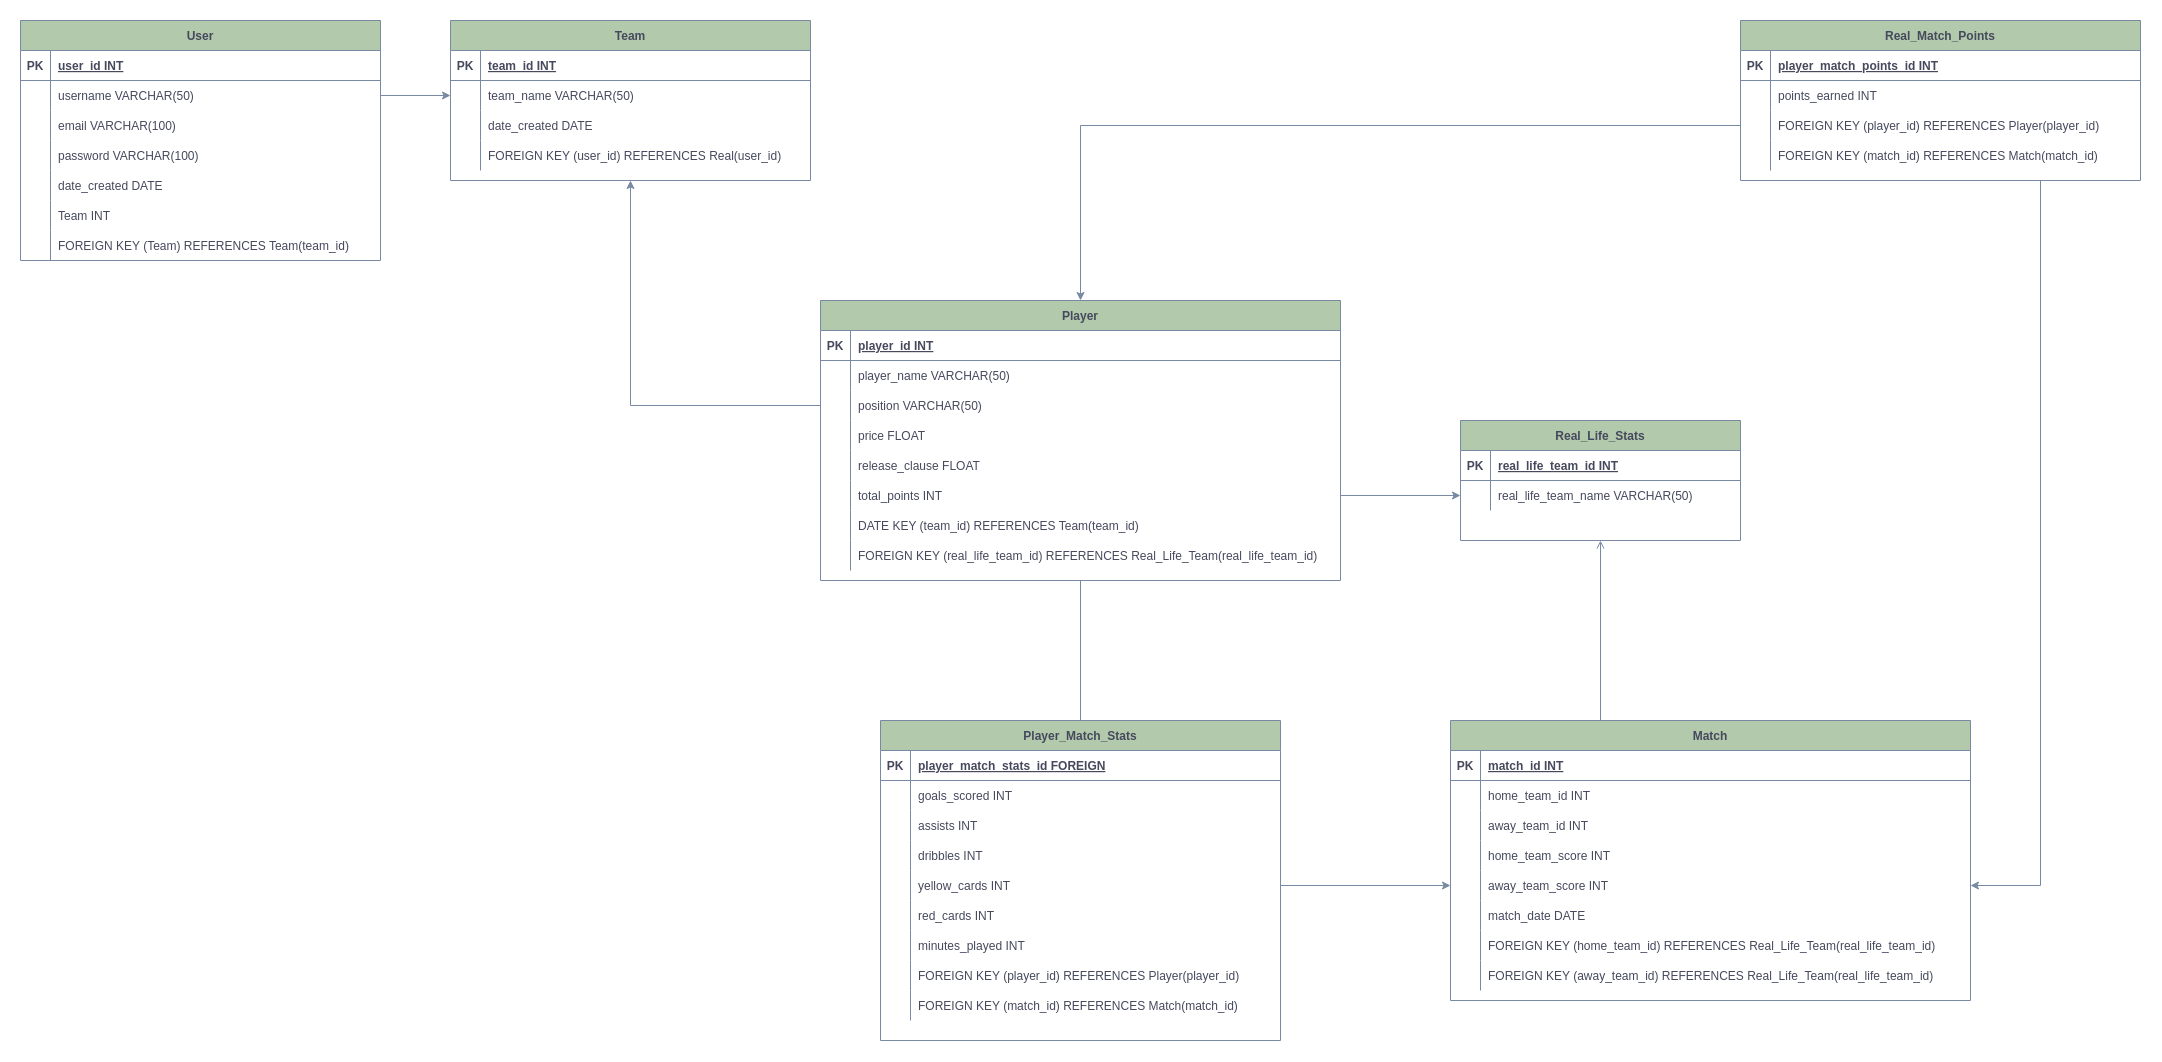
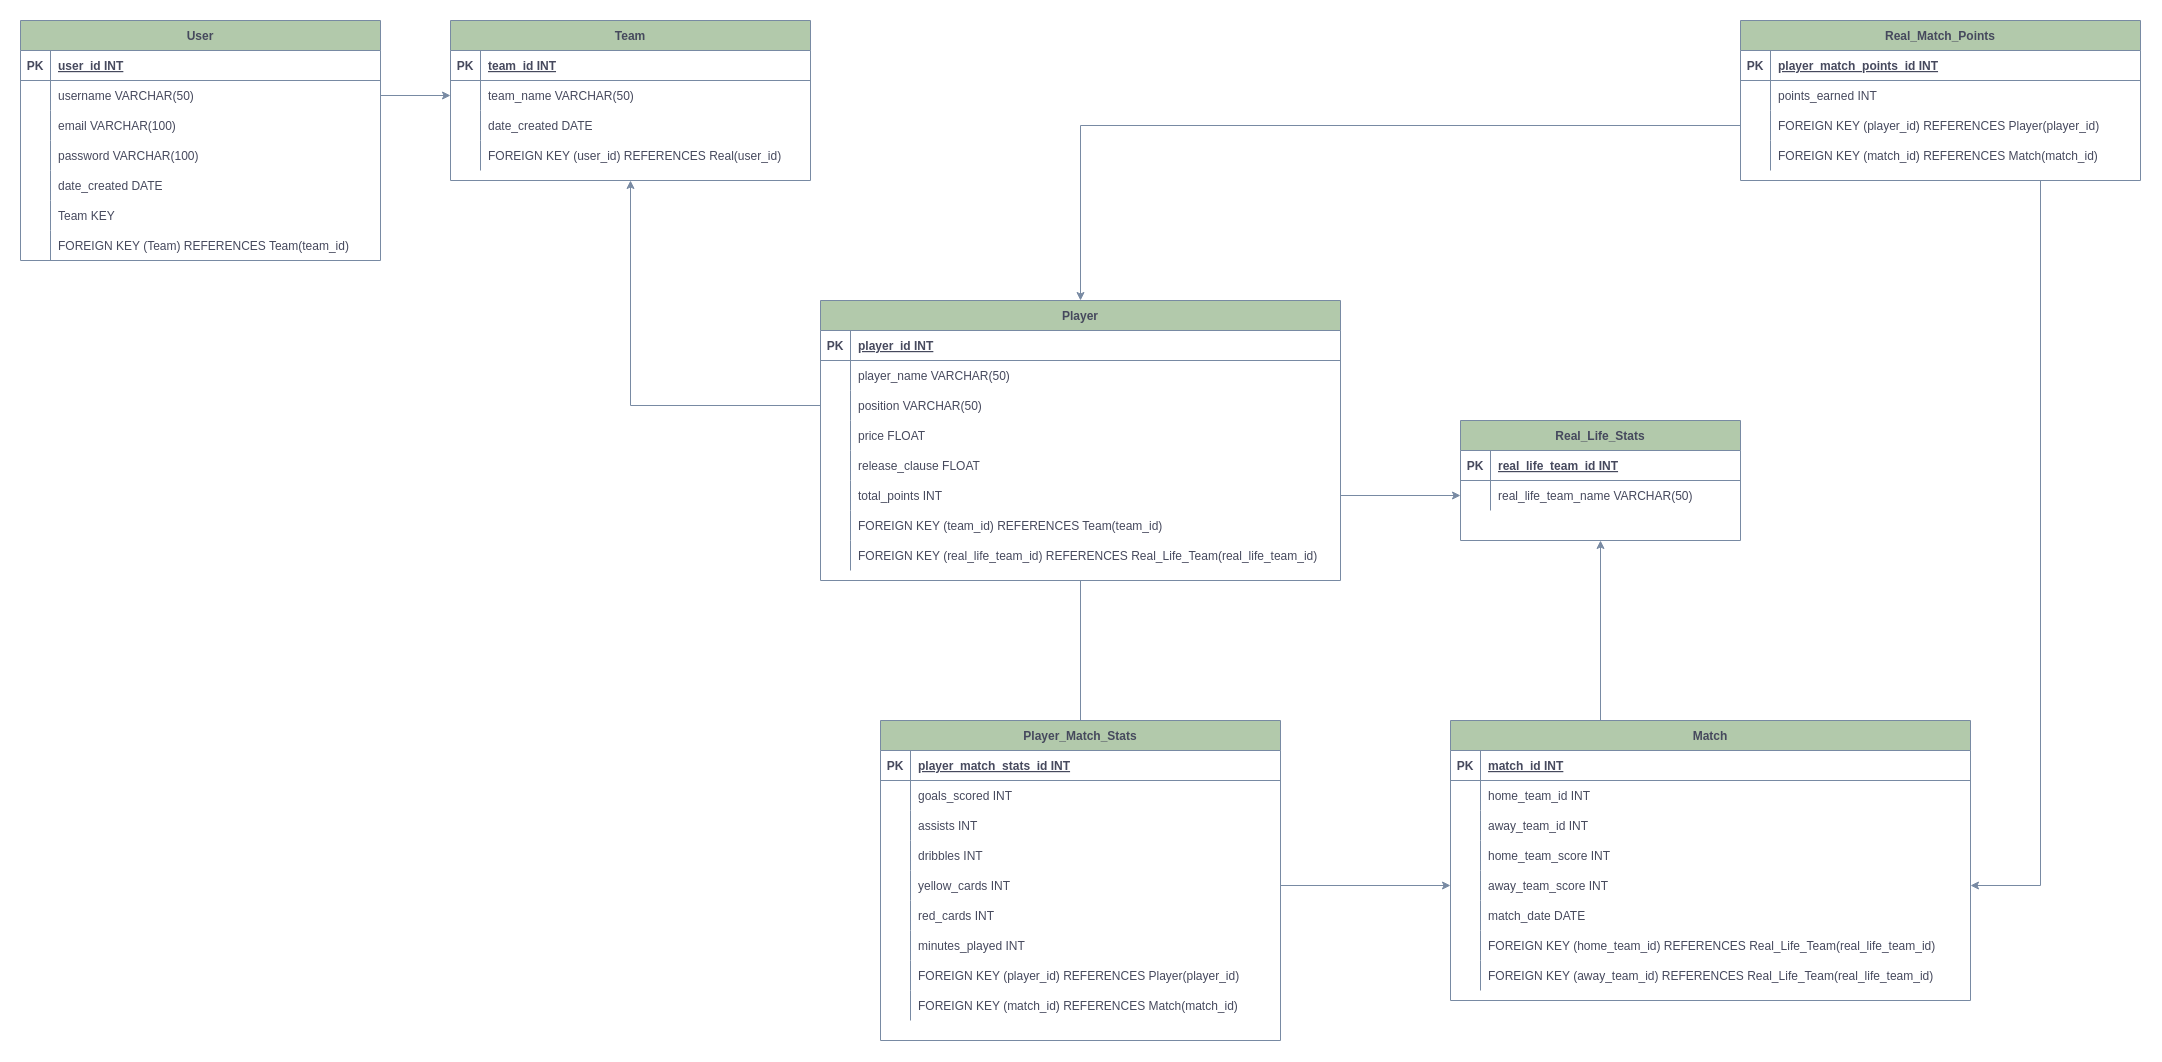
node "Team INT": label "Team INT" -> "Team KEY"
node "DATE KEY (team_id) REFERENCES Team(team_id)": label "DATE KEY (team_id) REFERENCES Team(team_id)" -> "FOREIGN KEY (team_id) REFERENCES Team(team_id)"
edge "Match" -> "Real_Life_Stats": arrowhead open -> classic
node "player_match_stats_id FOREIGN": label "player_match_stats_id FOREIGN" -> "player_match_stats_id INT"
